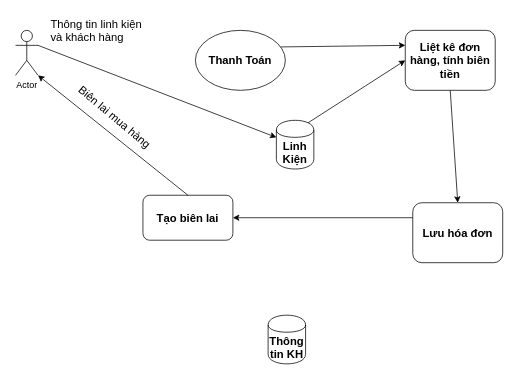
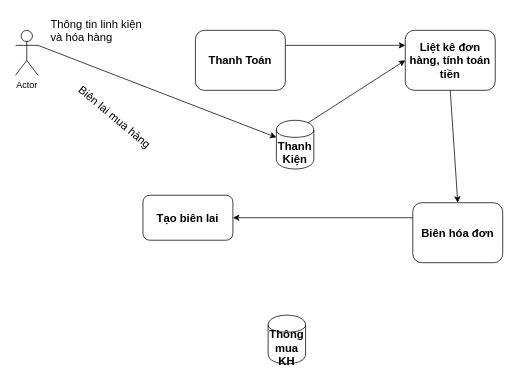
node "Thông tin linh kiện và khách hàng": label "Thông tin linh kiện và khách hàng" -> "Thông tin linh kiện và hóa hàng"
node "Thanh Toán": shape ellipse -> rounded rectangle
node "Liệt kê đơn hàng, tính biên tiền": label "Liệt kê đơn hàng, tính biên tiền" -> "Liệt kê đơn hàng, tính toán tiền"
edge "Tạo biên lai" -> "Actor": removed
node "Linh Kiện": label "Linh Kiện" -> "Thanh Kiện"
node "Lưu hóa đơn": label "Lưu hóa đơn" -> "Biên hóa đơn"
node "Thông tin KH": label "Thông tin KH" -> "Thông mua KH"
